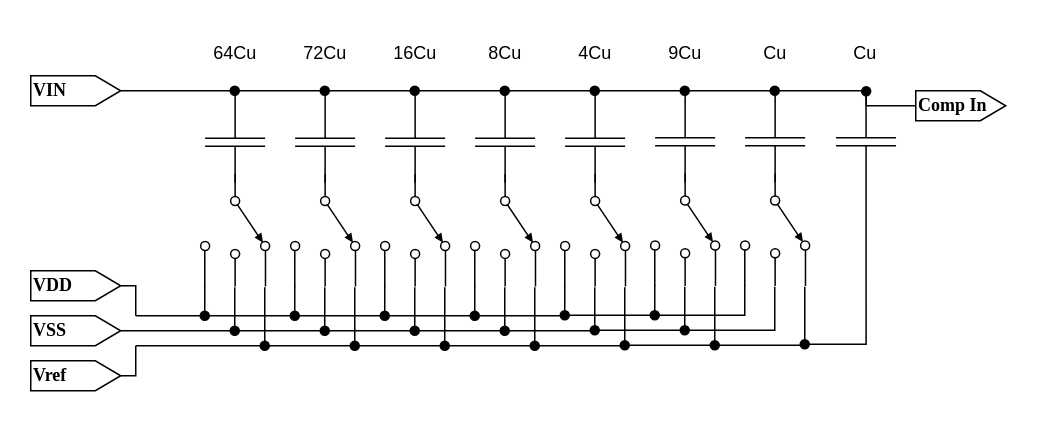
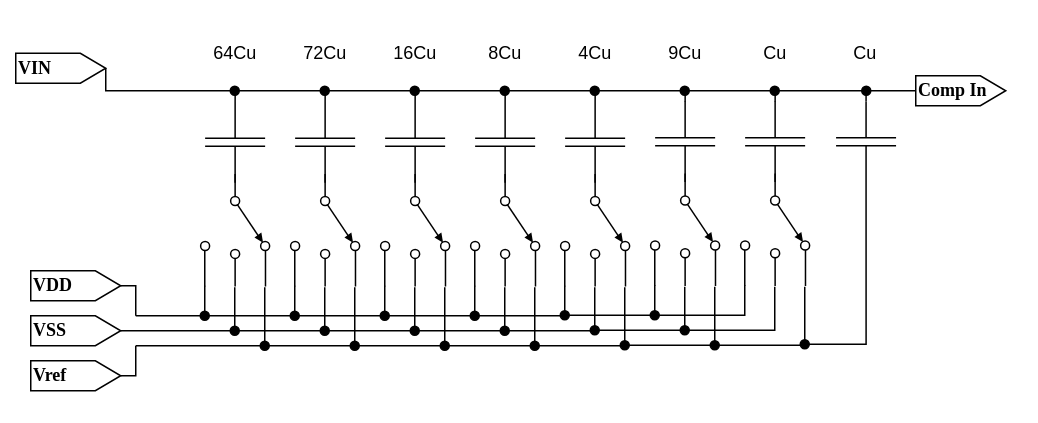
node "VIN": moved (76, 91) -> (61, 68)
node "Comp In": moved (961, 106) -> (961, 91)
